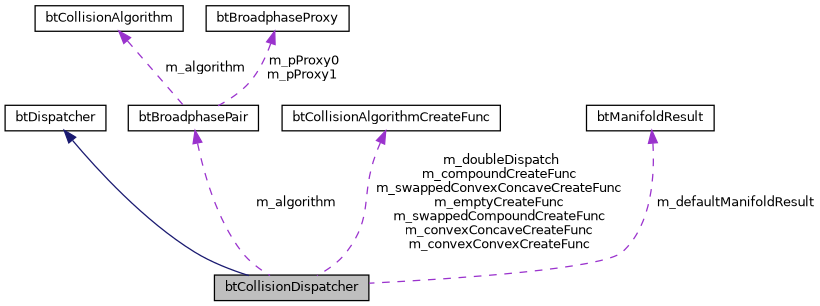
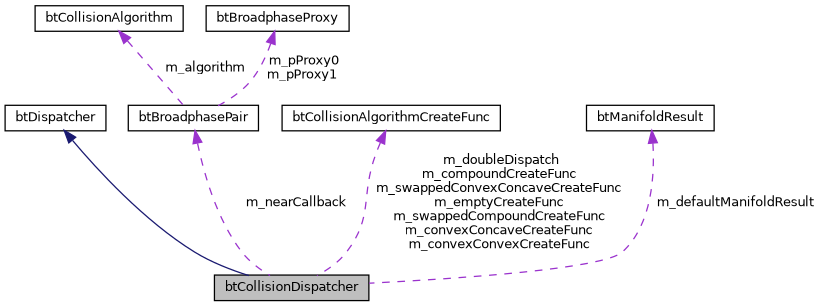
edge "btCollisionDispatcher" -> "btBroadphasePair": label " m_algorithm" -> " m_nearCallback"
